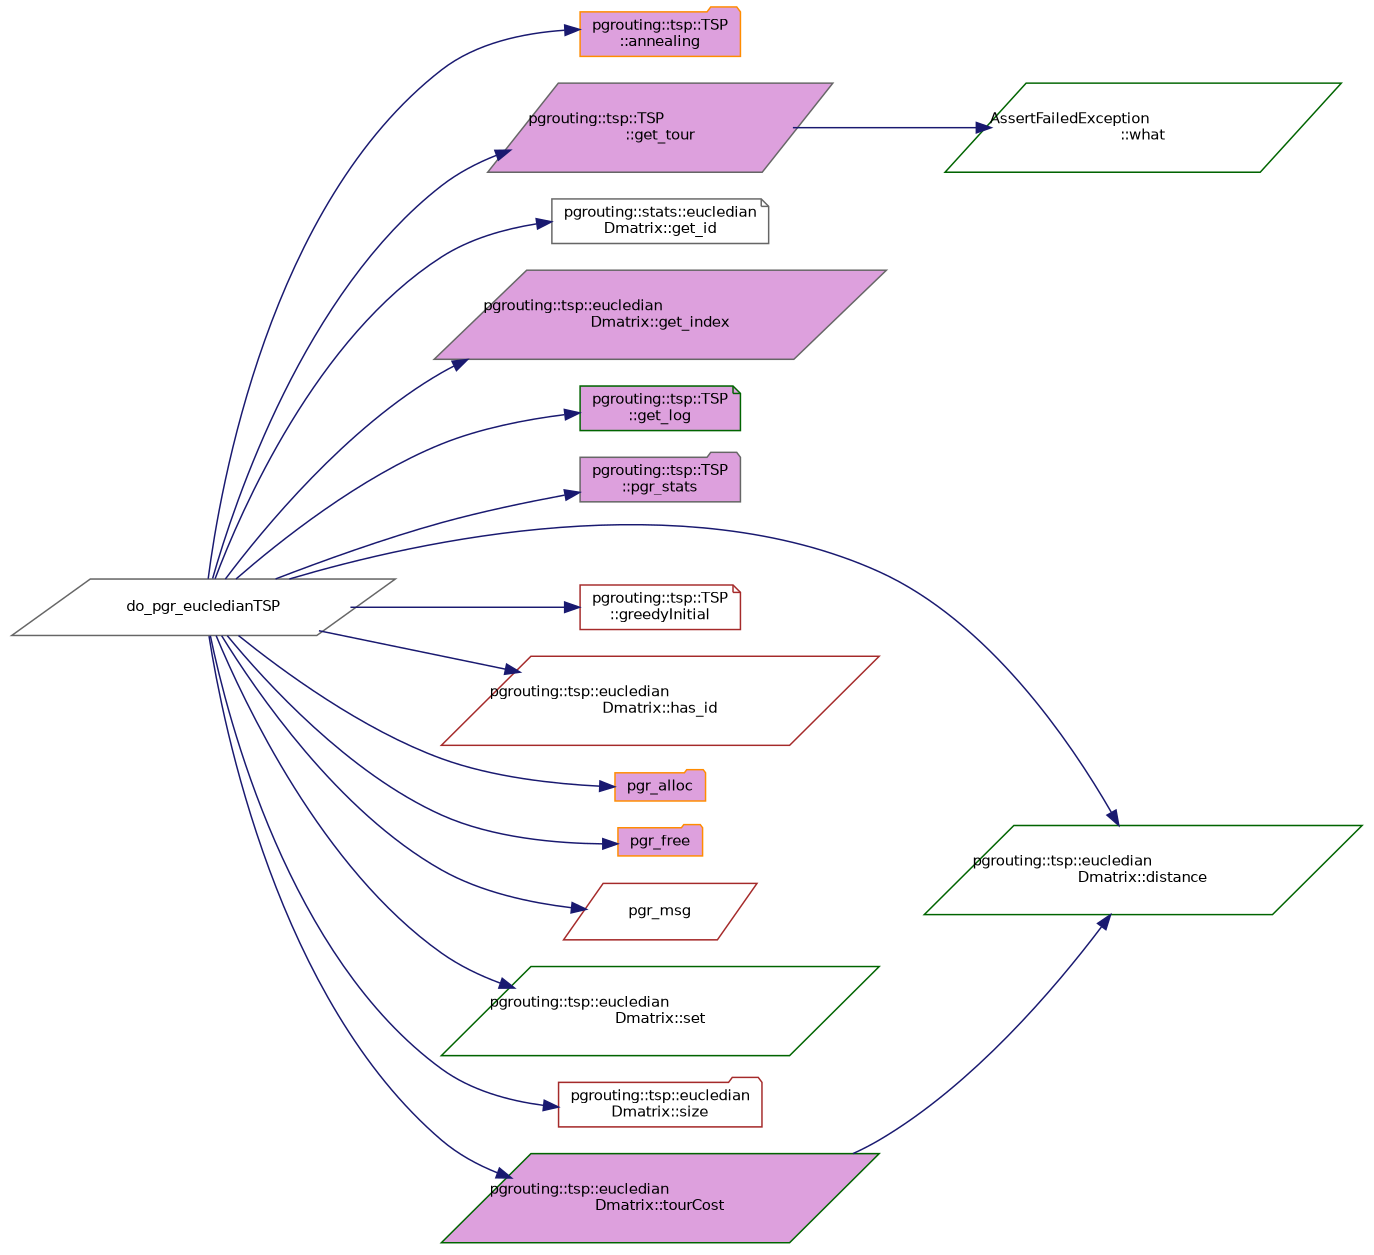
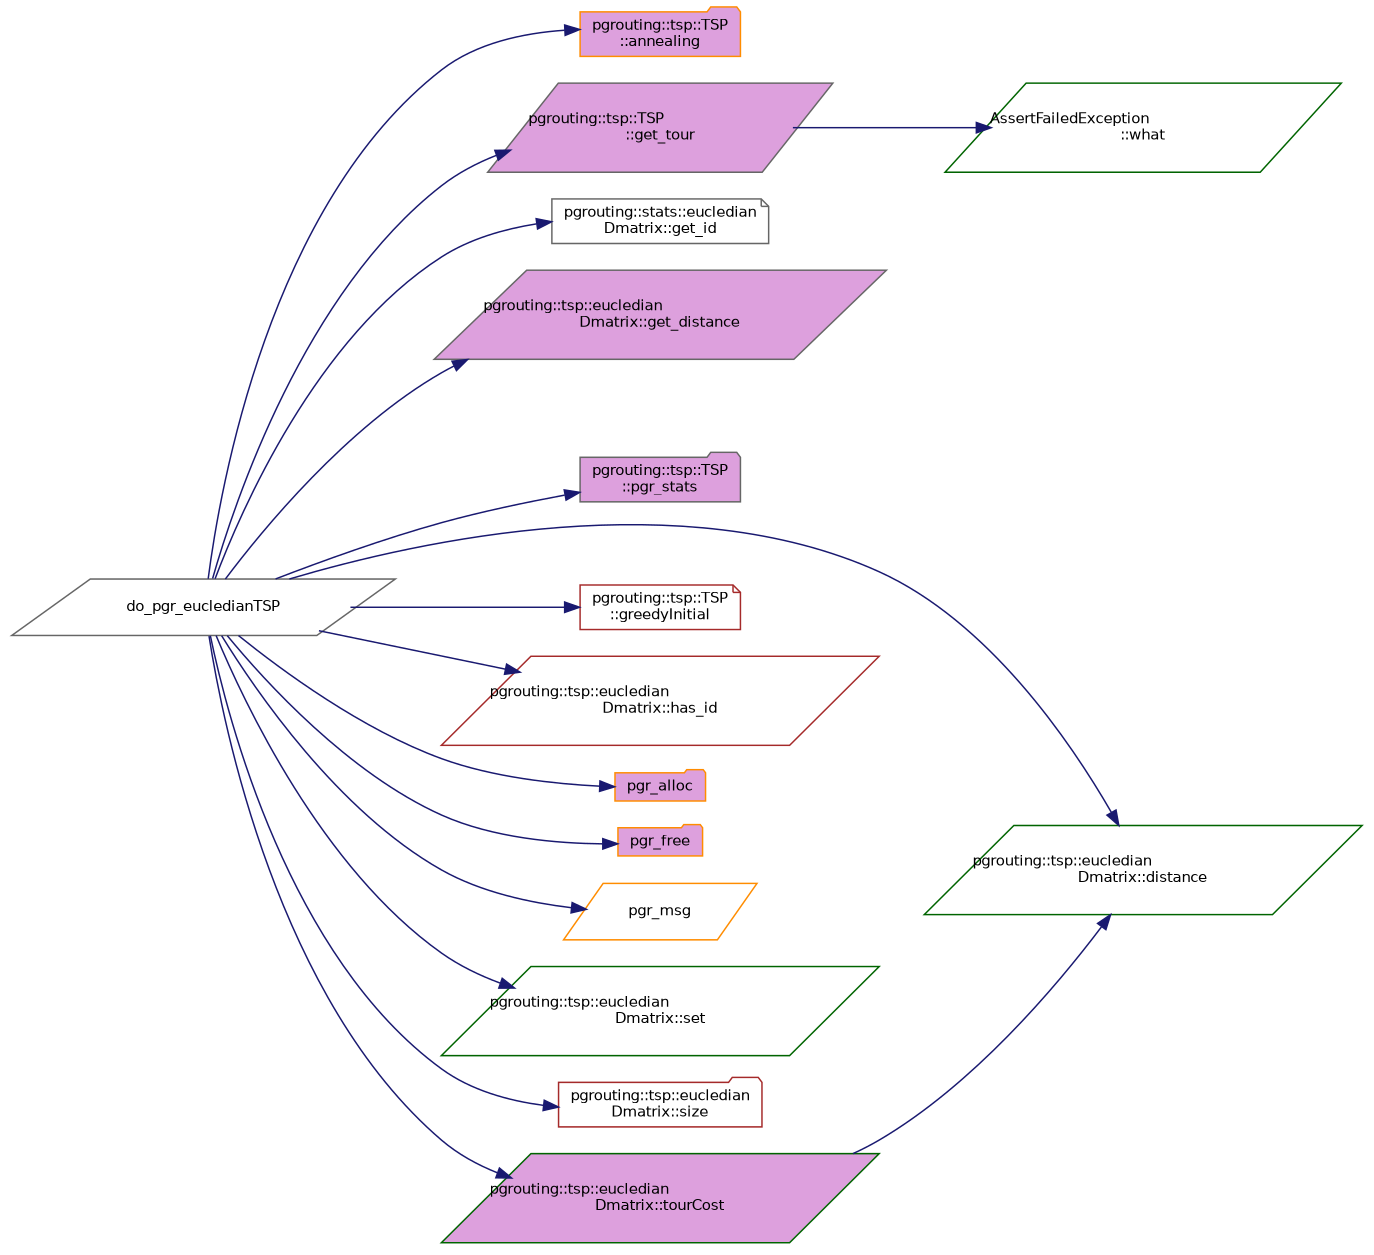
node "pgrouting::tsp::eucledian Dmatrix::get_index": label "pgrouting::tsp::eucledian Dmatrix::get_index" -> "pgrouting::tsp::eucledian Dmatrix::get_distance"
node "pgrouting::tsp::TSP ::get_log": removed
node "pgr_msg": color brown -> darkorange
